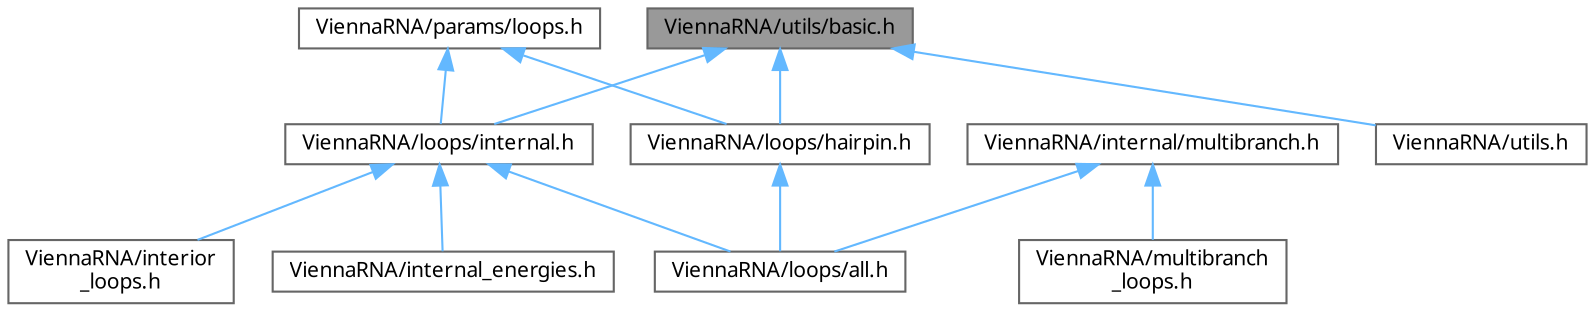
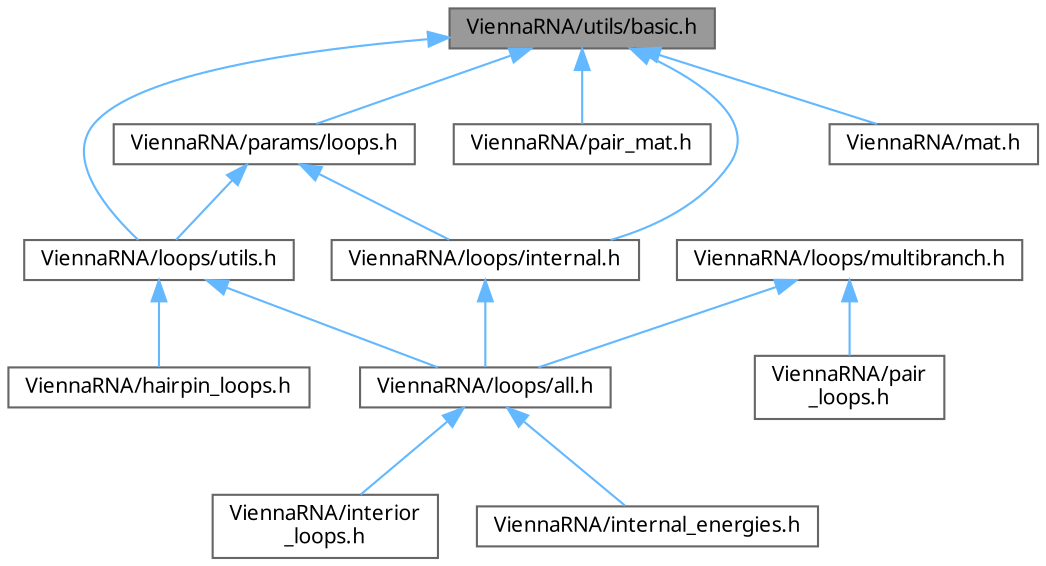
edge "ViennaRNA/params/loops.h" -> "ViennaRNA/utils/basic.h": added
node "ViennaRNA/pair_mat.h": added
node "ViennaRNA/loops/hairpin.h": label "ViennaRNA/loops/hairpin.h" -> "ViennaRNA/loops/utils.h"
node "ViennaRNA/internal/multibranch.h": label "ViennaRNA/internal/multibranch.h" -> "ViennaRNA/loops/multibranch.h"
node "ViennaRNA/utils.h": label "ViennaRNA/utils.h" -> "ViennaRNA/mat.h"
edge "ViennaRNA/interior _loops.h" -> "ViennaRNA/loops/internal.h": now "ViennaRNA/interior _loops.h" -> "ViennaRNA/loops/all.h"
edge "ViennaRNA/internal_energies.h" -> "ViennaRNA/loops/internal.h": now "ViennaRNA/internal_energies.h" -> "ViennaRNA/loops/all.h"
node "ViennaRNA/multibranch _loops.h": label "ViennaRNA/multibranch _loops.h" -> "ViennaRNA/pair _loops.h"
node "ViennaRNA/hairpin_loops.h": added
